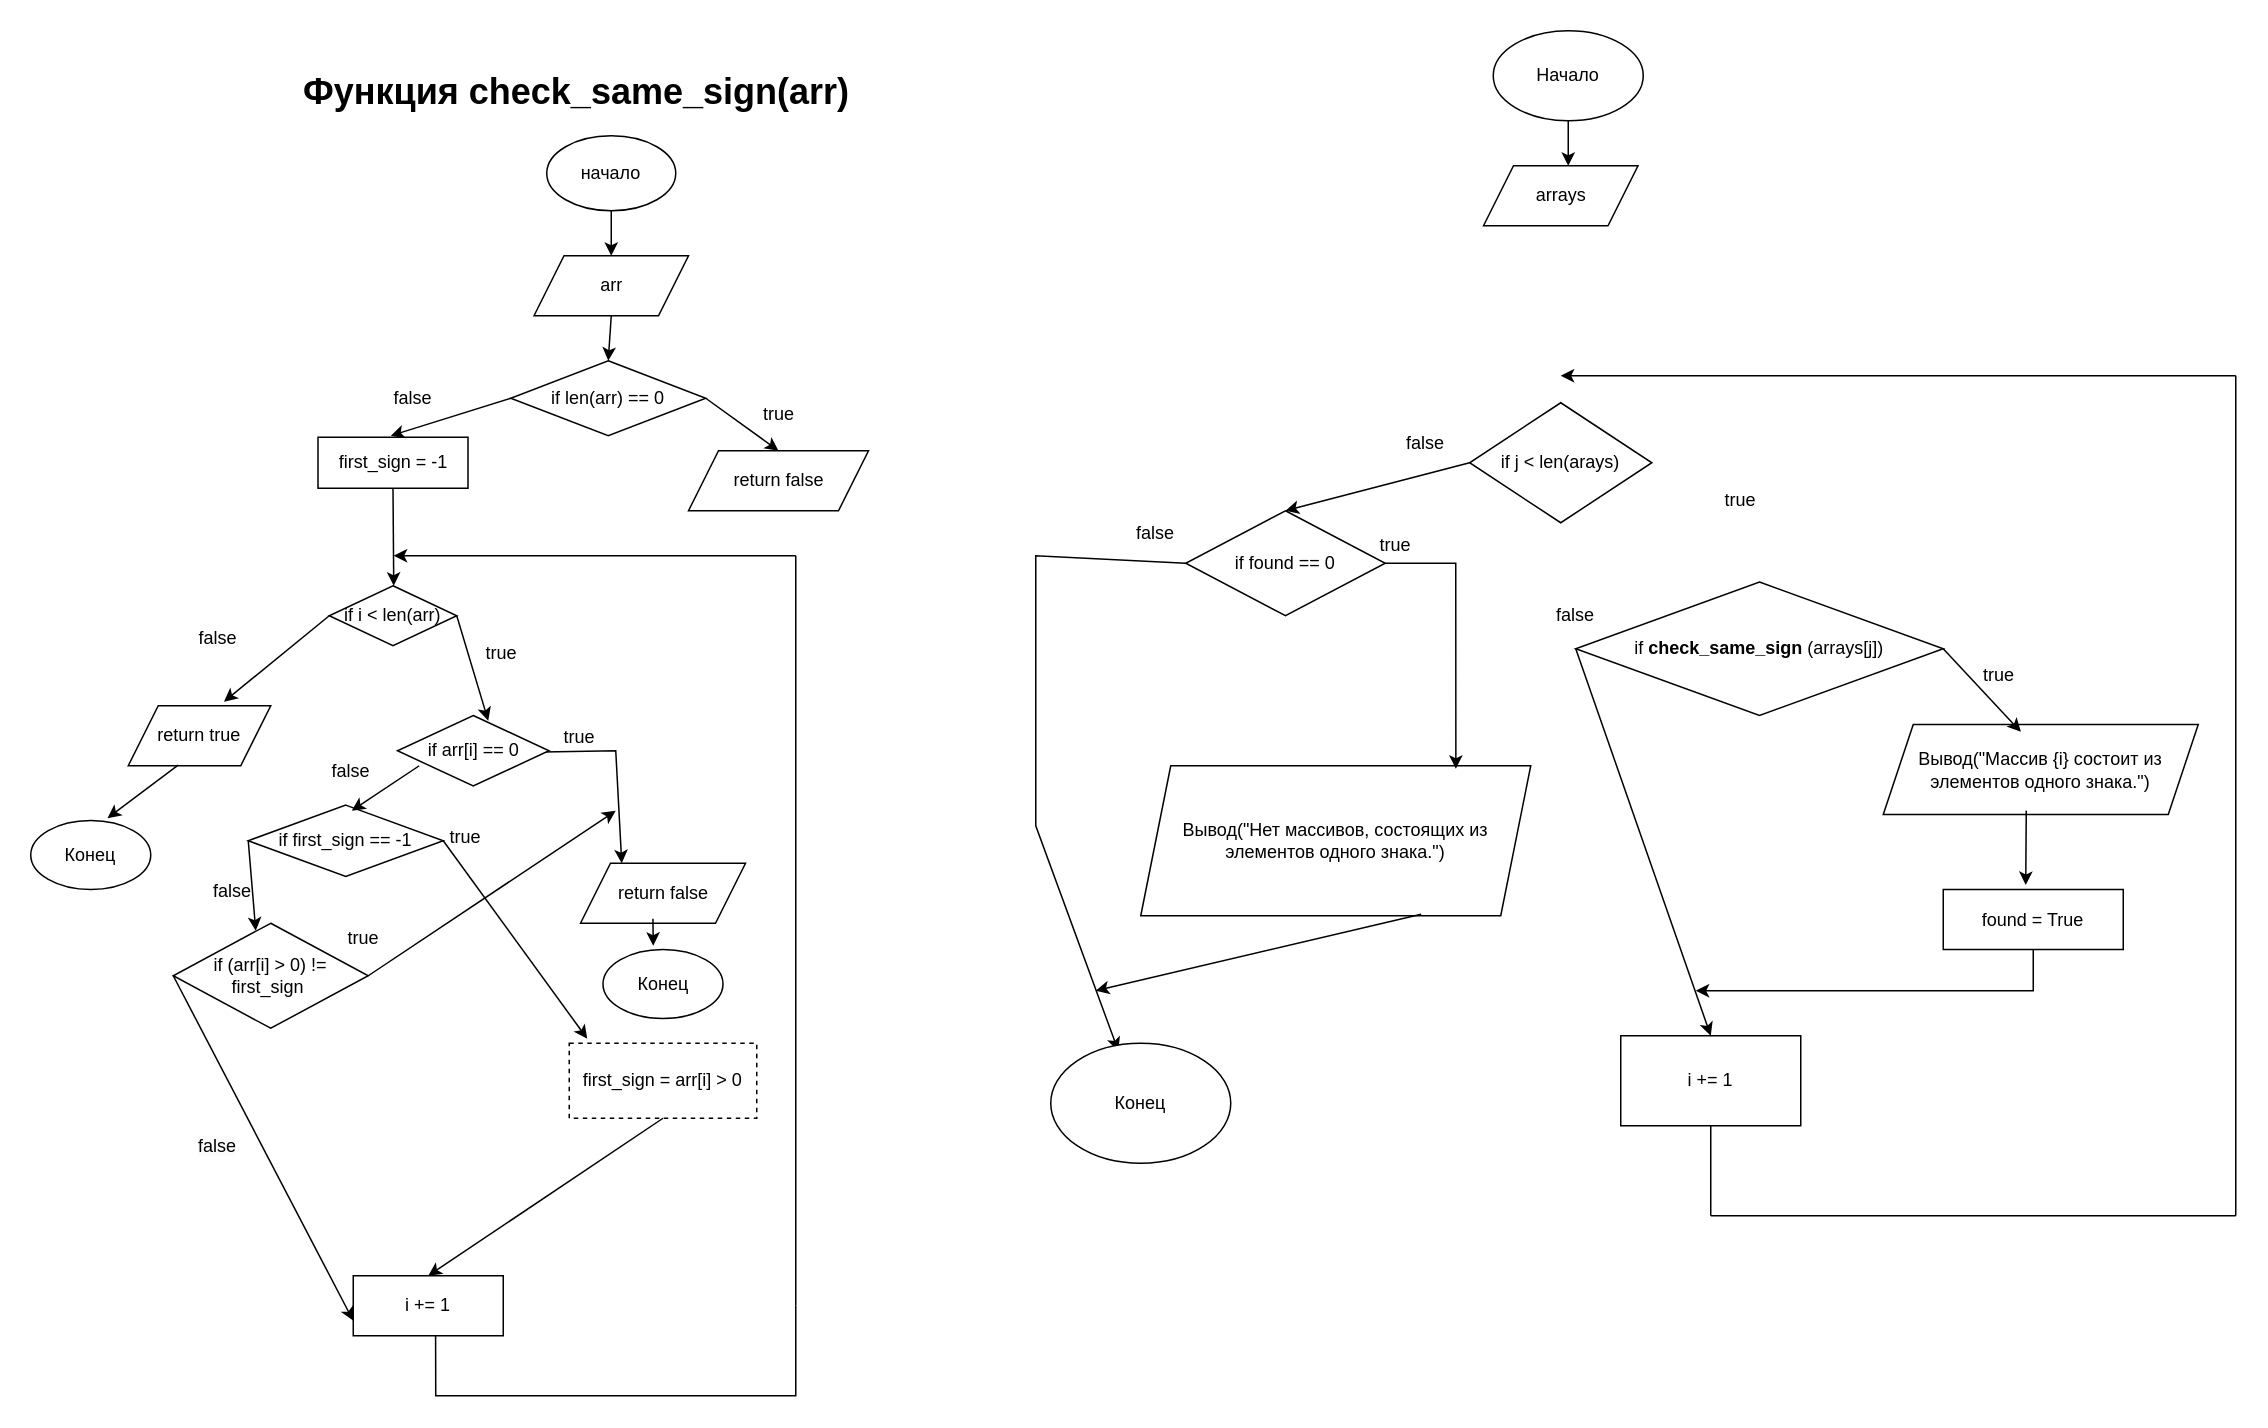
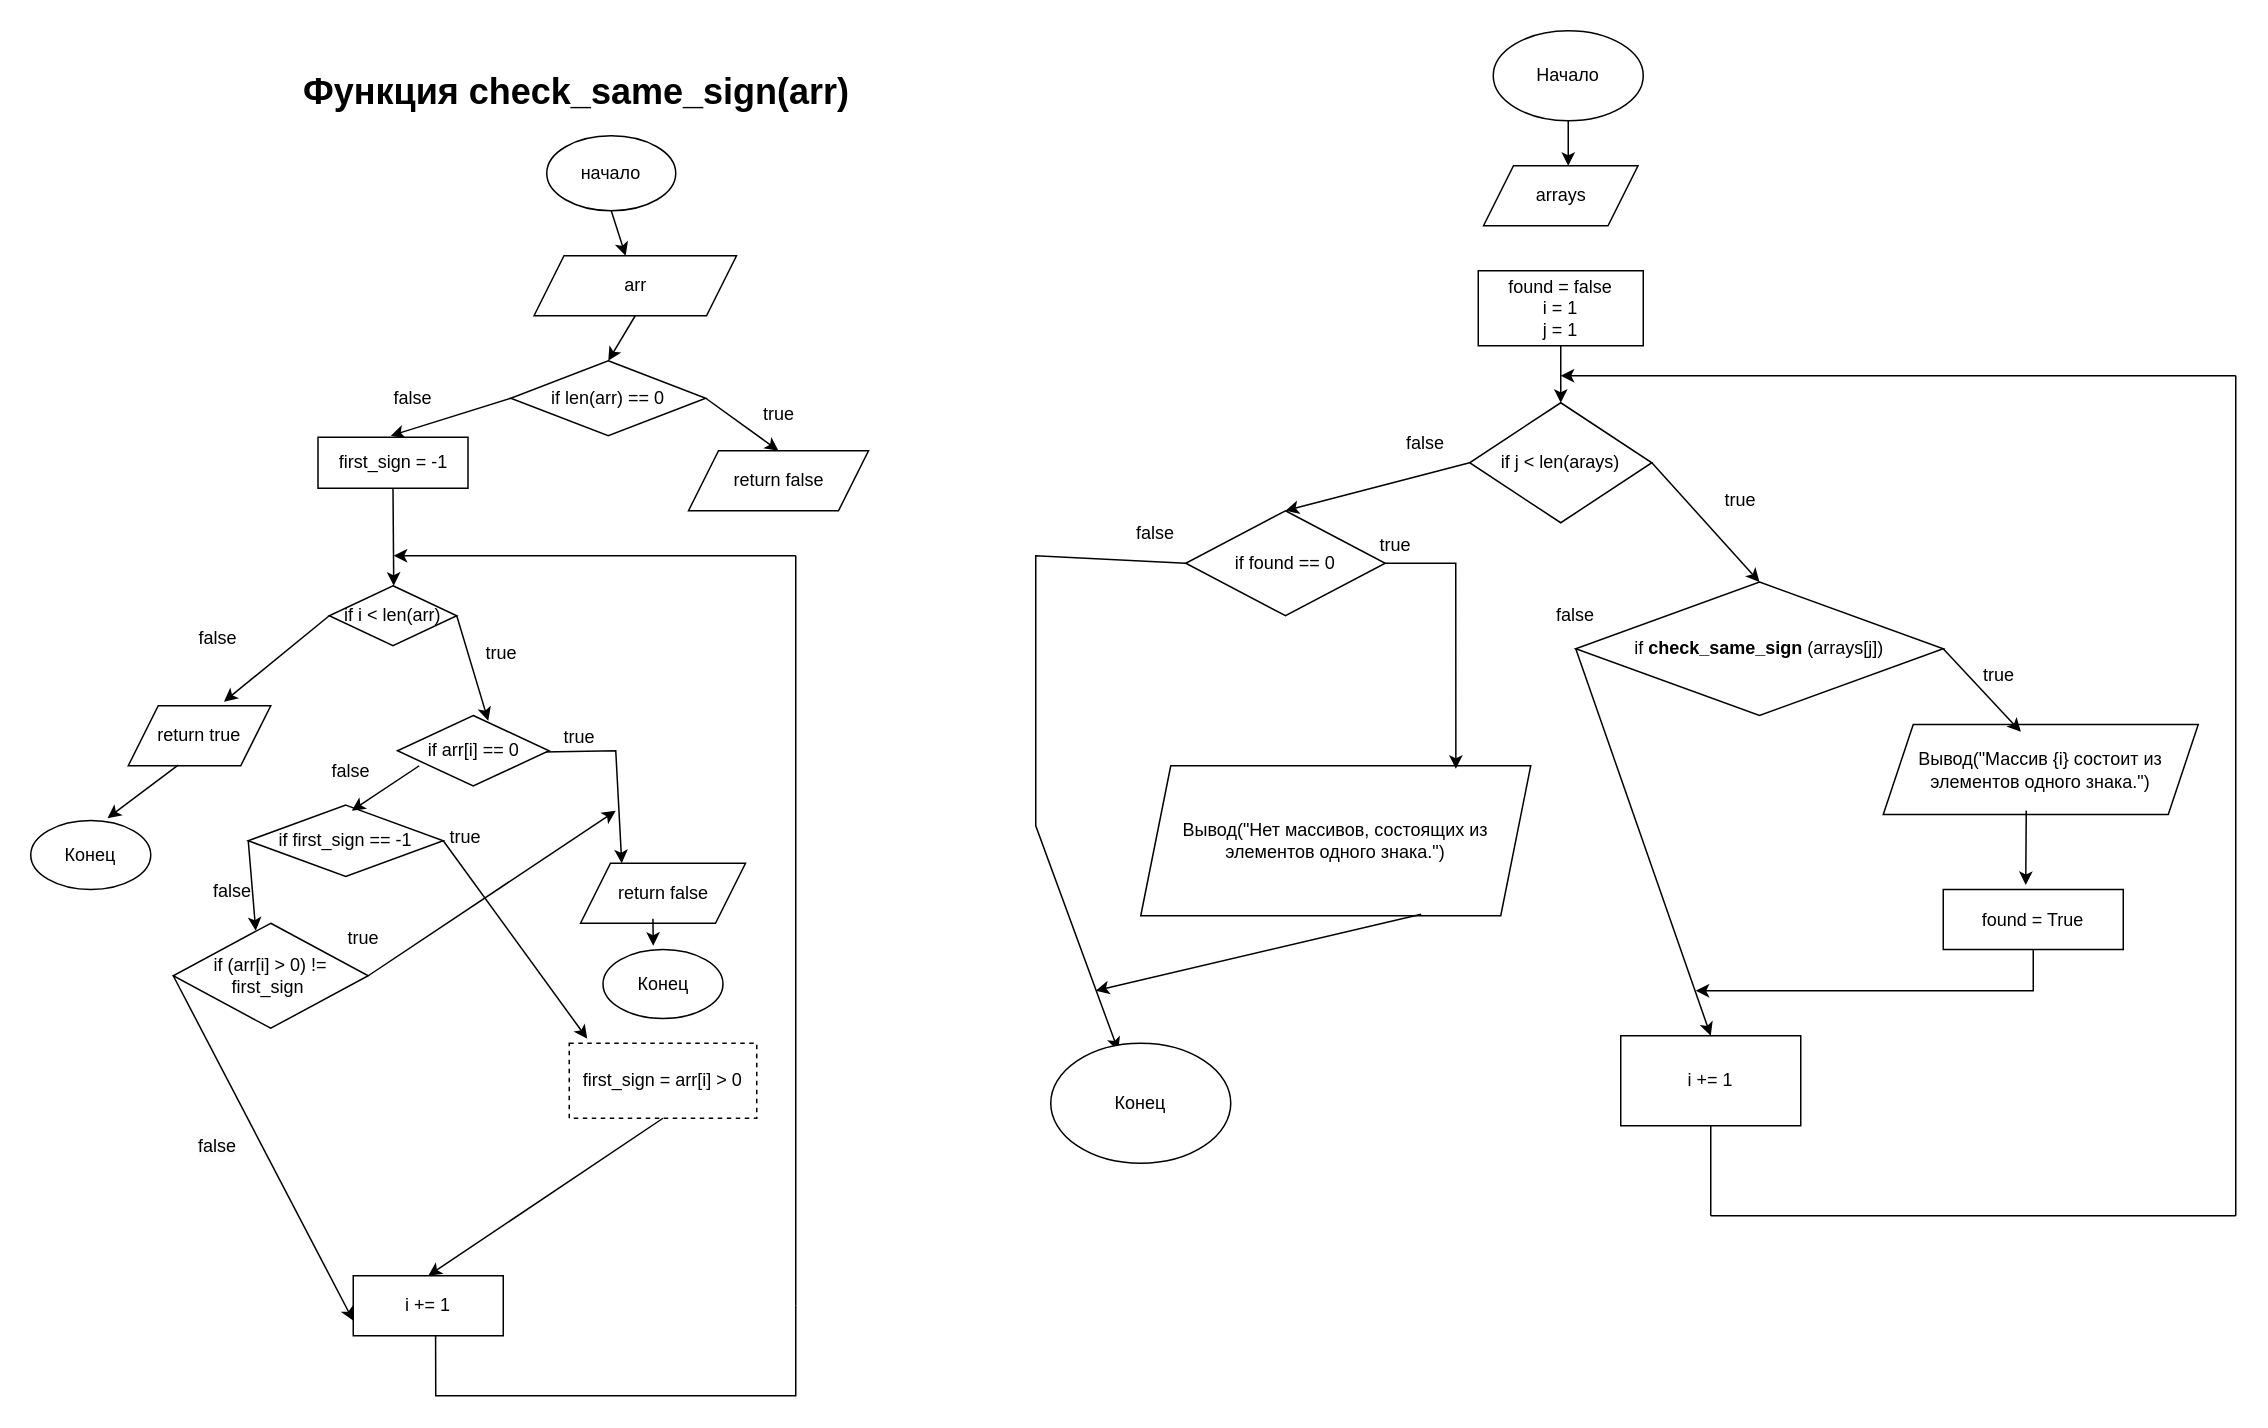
node "arr": size 155x60 -> 203x60
node "found = false i = 1 j = 1": added
edge "found = false i = 1 j = 1" -> "if j < len(arays)": added
edge "if j < len(arays)" -> "if check_same_sign (arrays[j])": added
